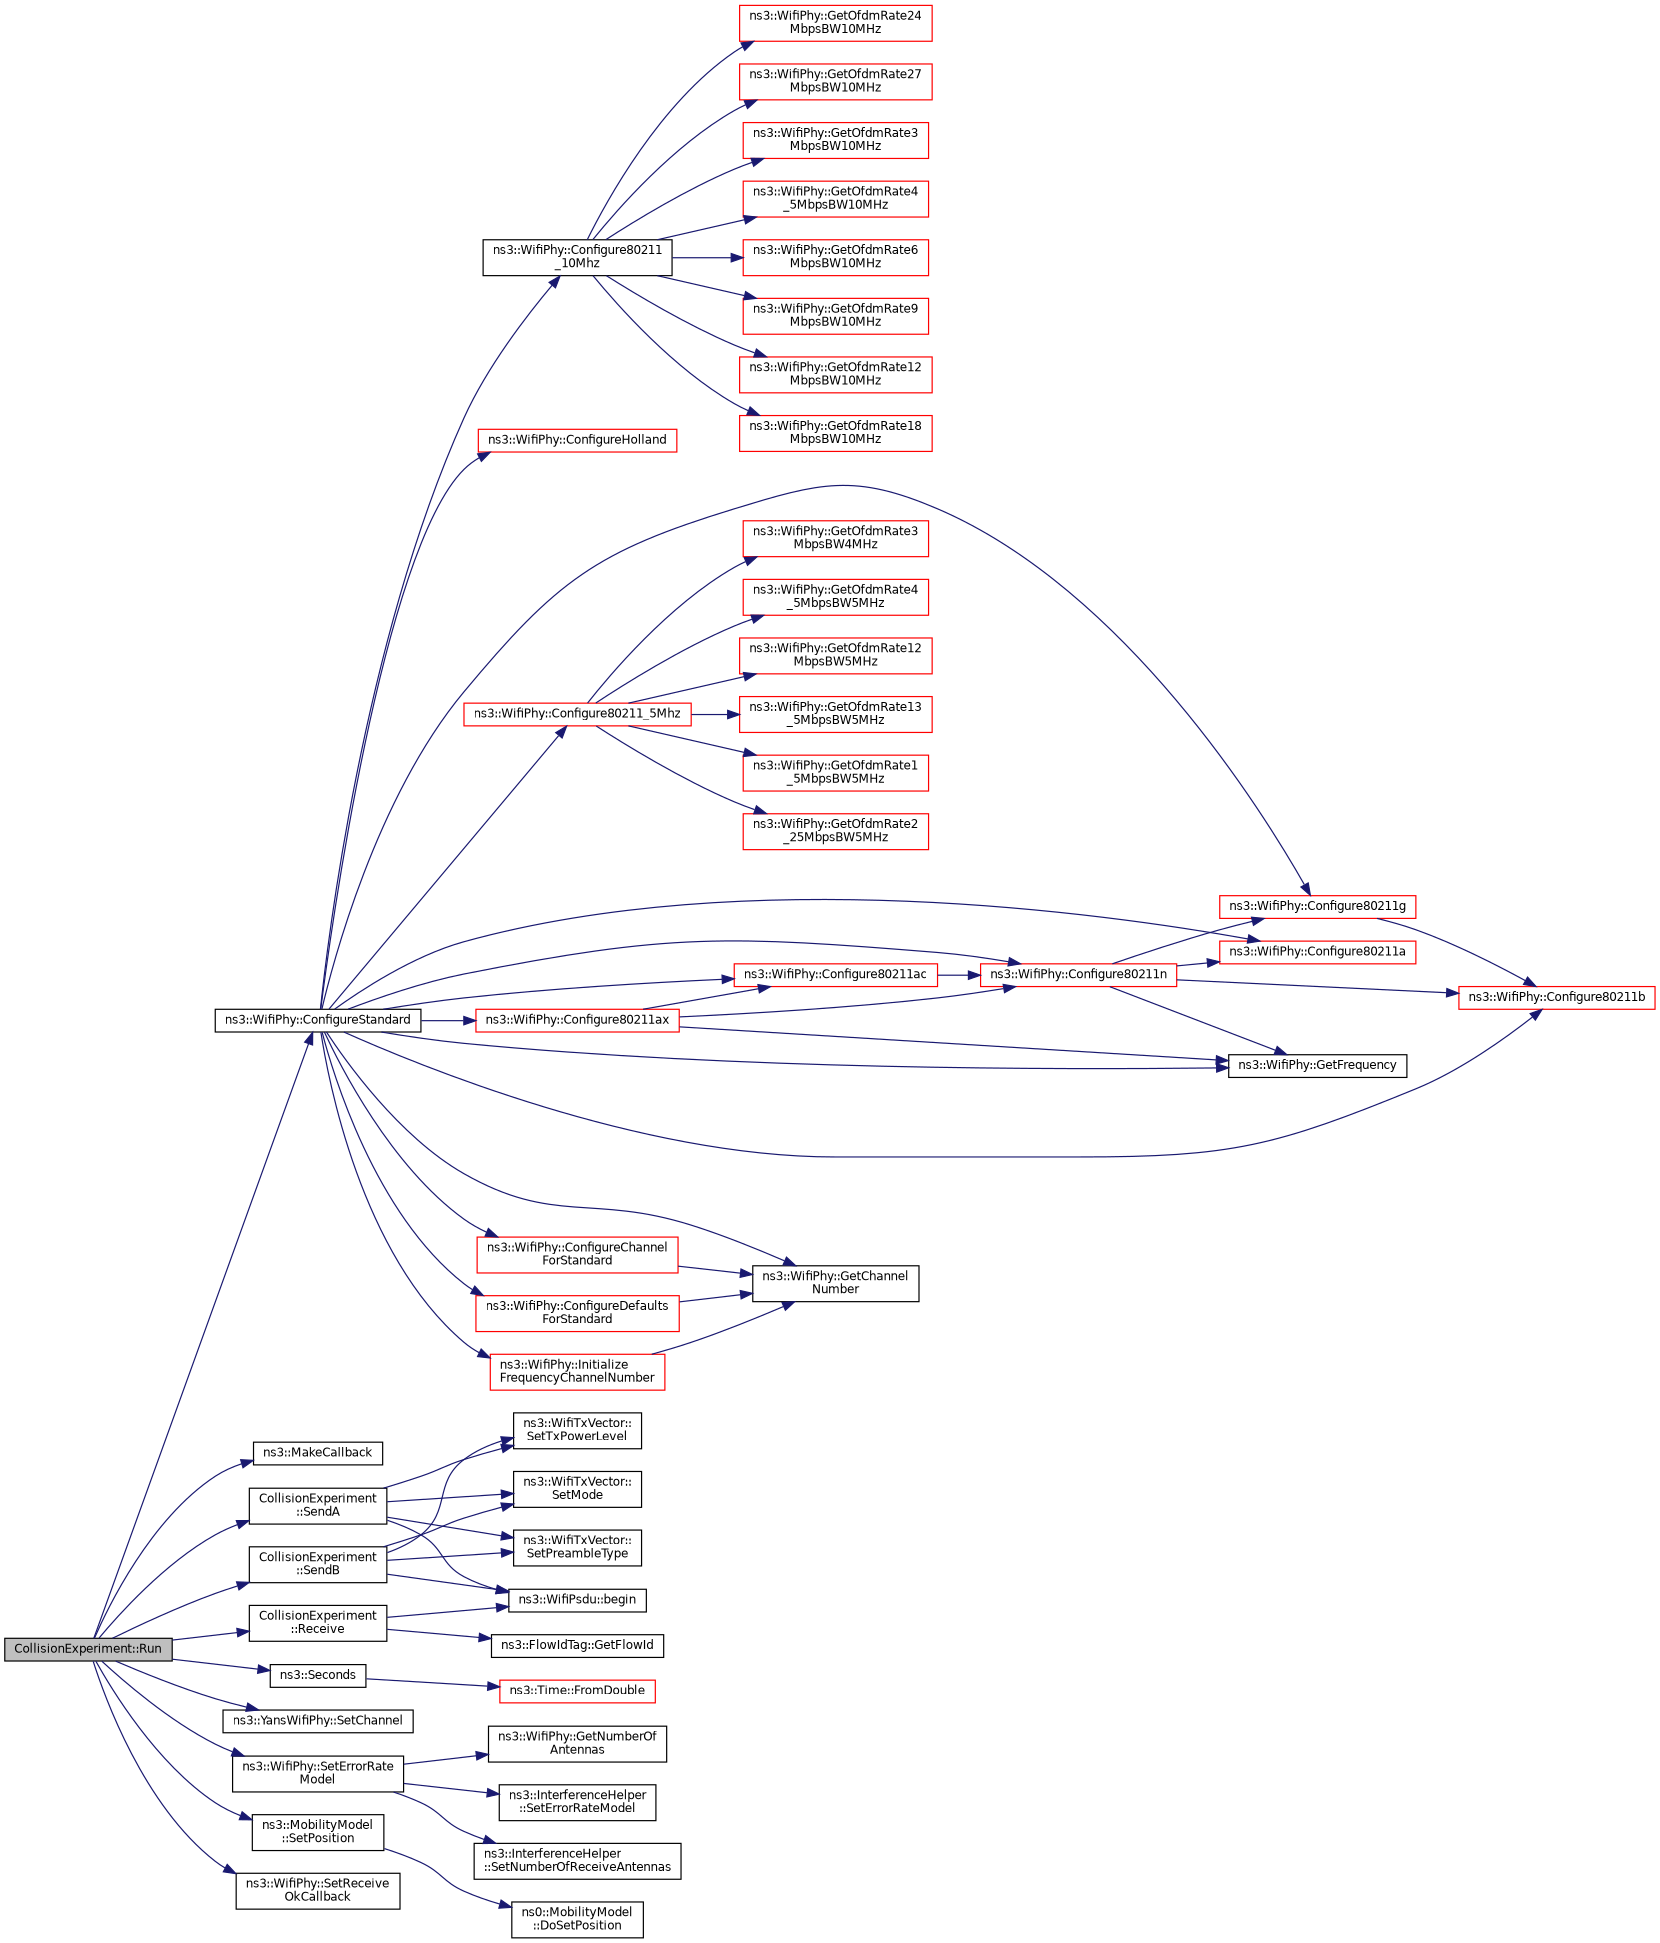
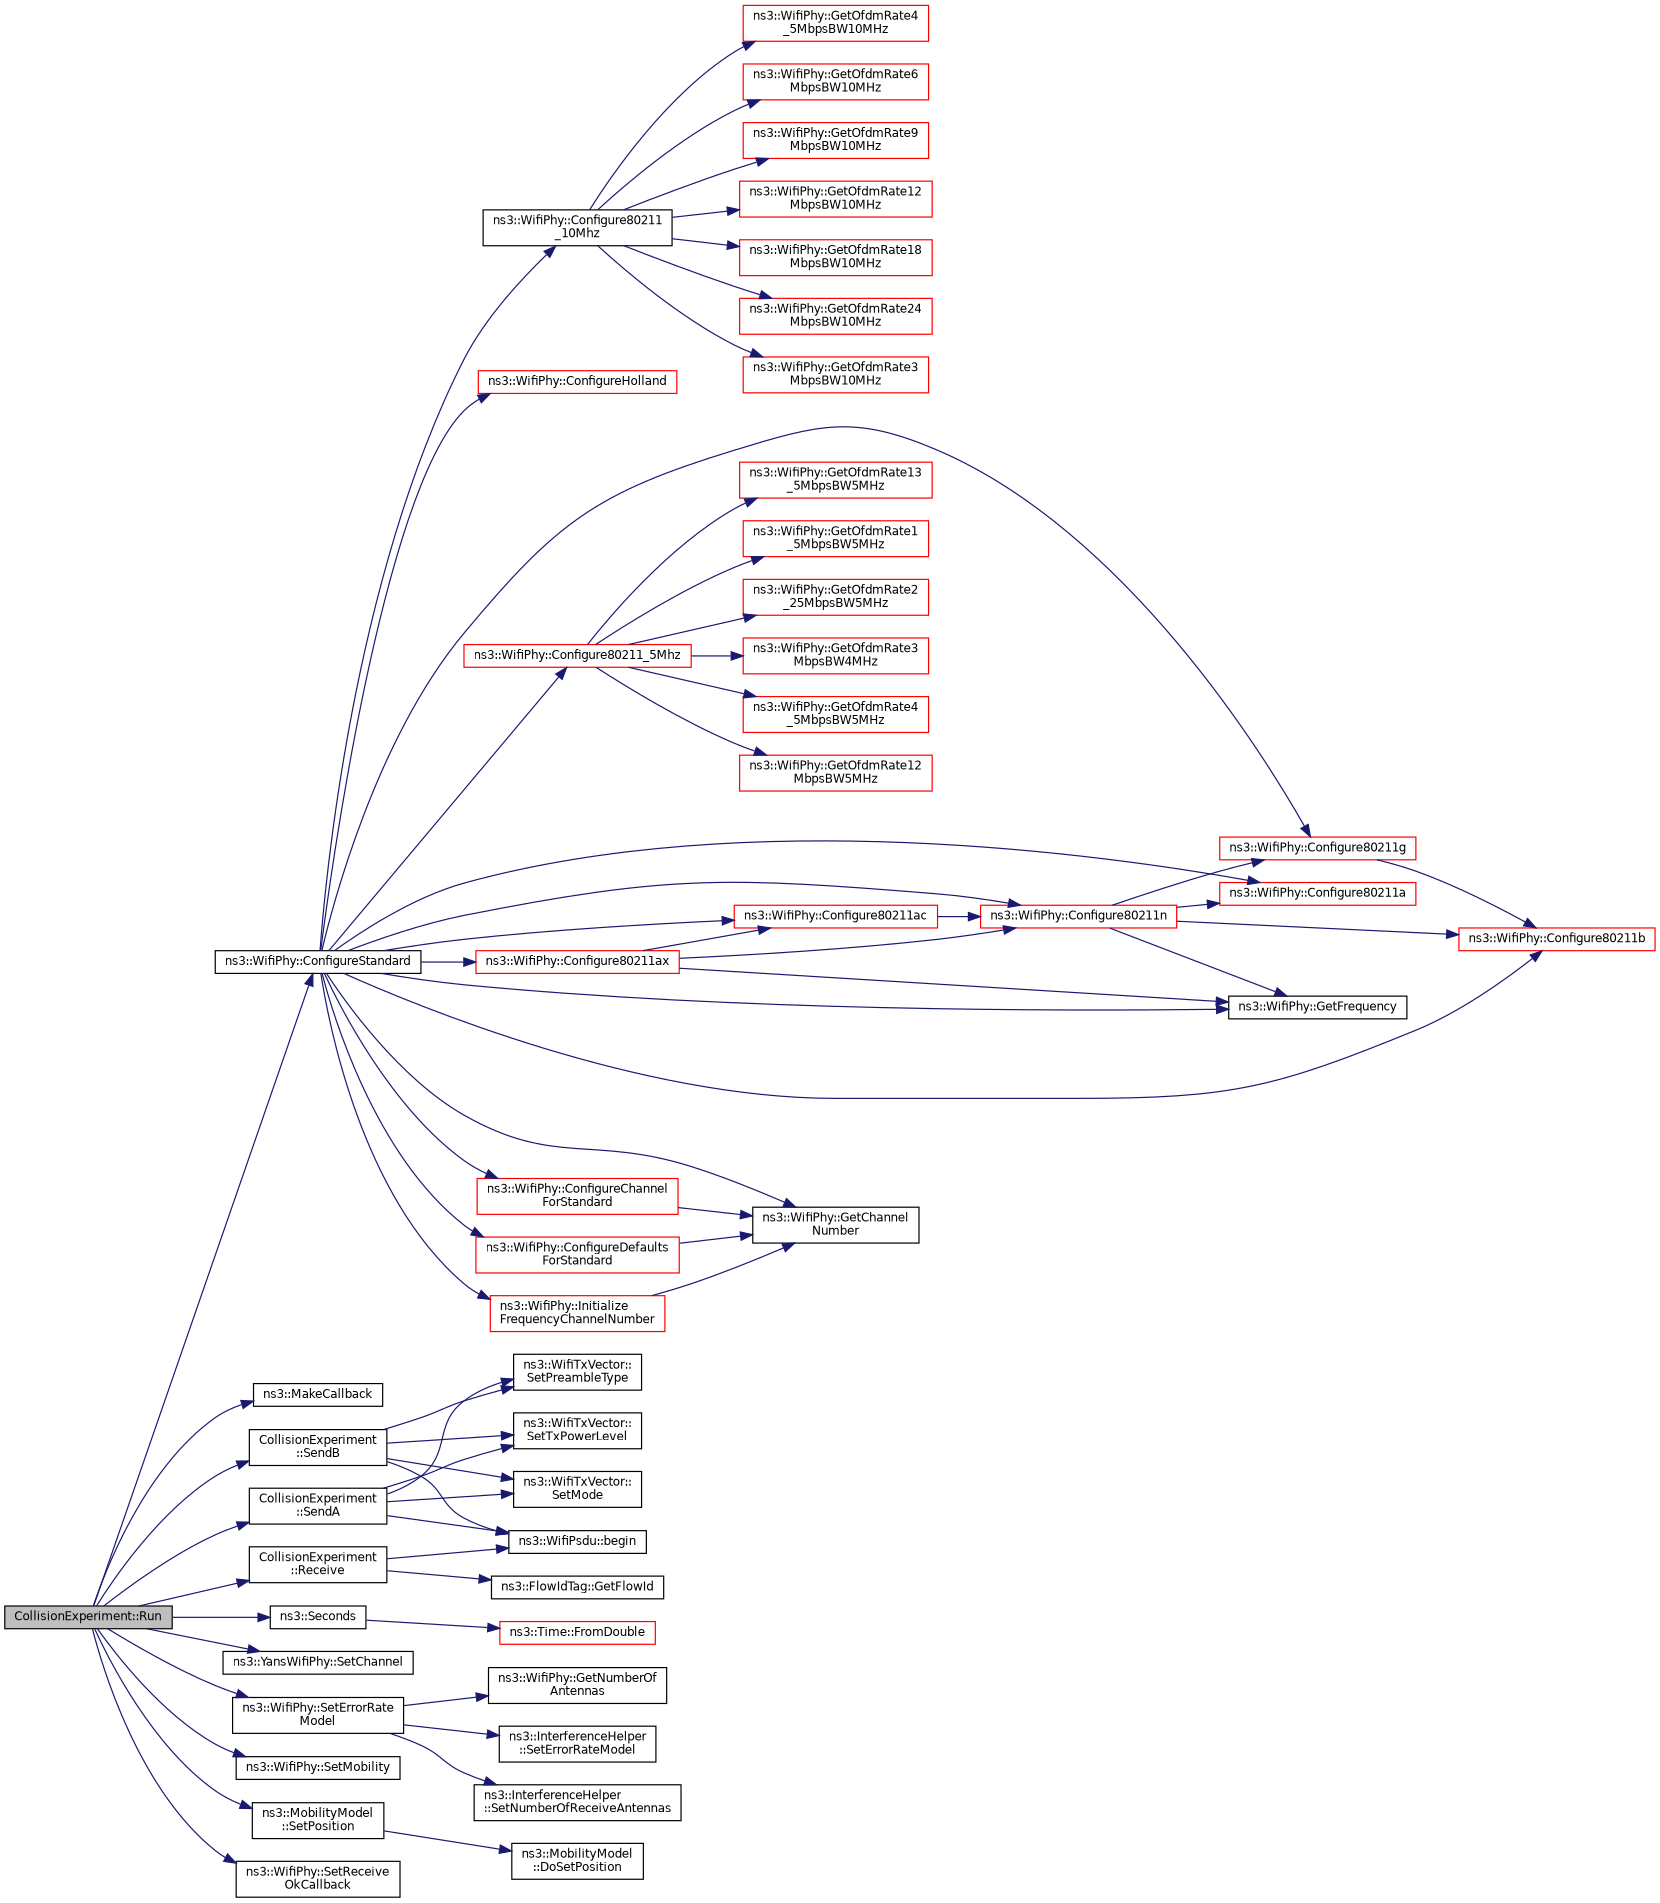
node "ns3::WifiPhy::GetOfdmRate27 MbpsBW10MHz": removed
node "ns3::WifiPhy::SetMobility": added
node "ns0::MobilityModel ::DoSetPosition": label "ns0::MobilityModel ::DoSetPosition" -> "ns3::MobilityModel ::DoSetPosition"
